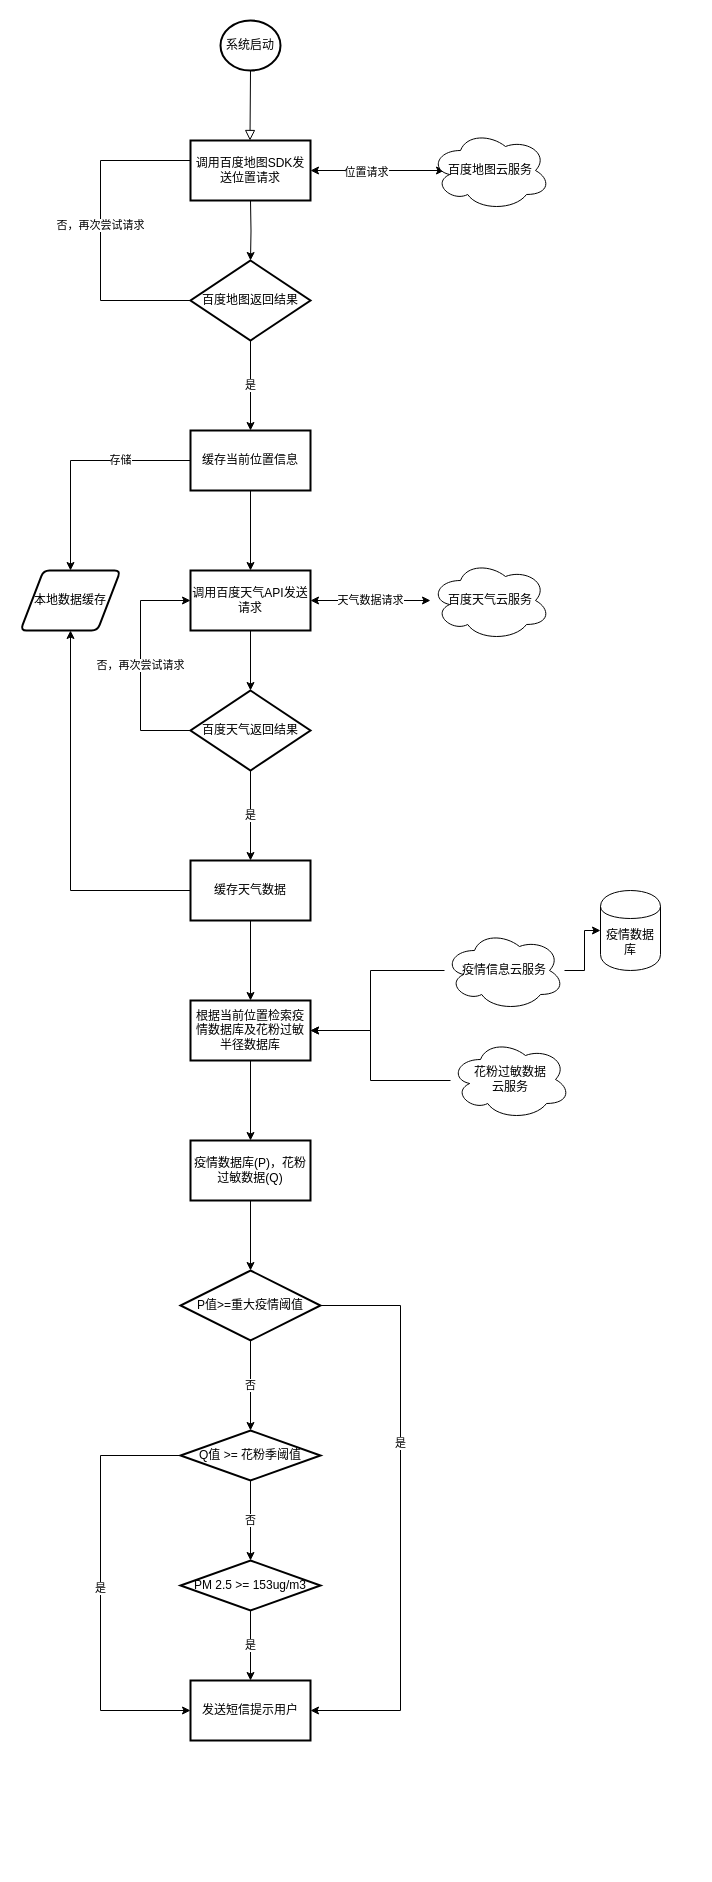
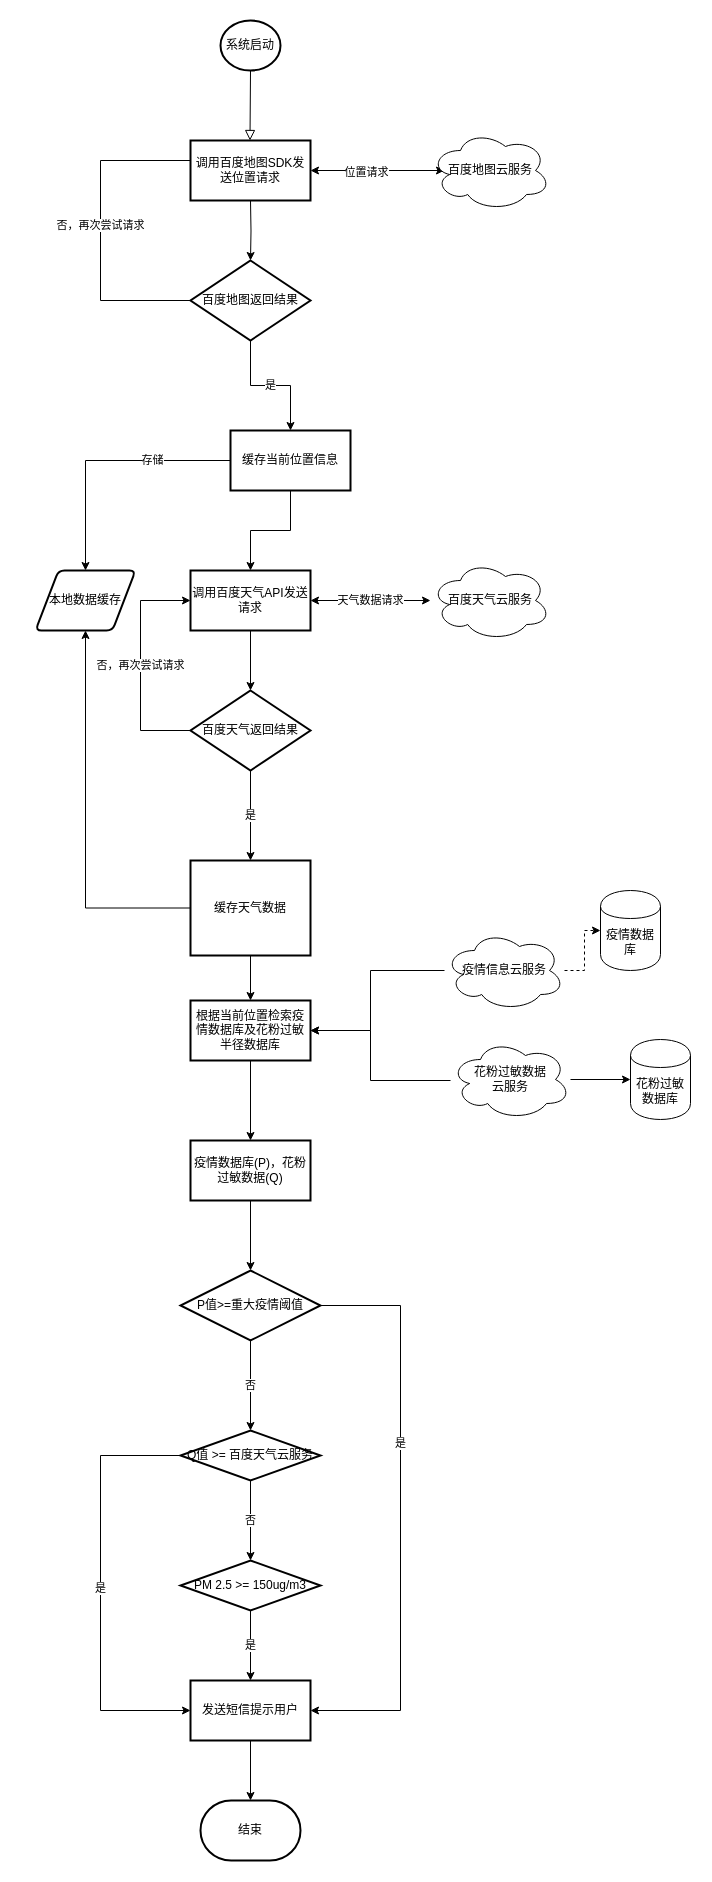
node "缓存当前位置信息": moved (251, 461) -> (291, 461)
node "本地数据缓存": moved (71, 601) -> (86, 601)
node "缓存天气数据": size 120x60 -> 120x95
edge "疫情信息云服务" -> "疫情数据库": style solid -> dashed
edge "花粉过敏数据 云服务" -> "花粉过敏数据库": added
node "花粉过敏数据库": added
node "Q值 >= 花粉季阈值": label "Q值 >= 花粉季阈值" -> "Q值 >= 百度天气云服务"
node "PM 2.5 >= 153ug/m3": label "PM 2.5 >= 153ug/m3" -> "PM 2.5 >= 150ug/m3"
edge "发送短信提示用户" -> "结束": added
node "结束": added
